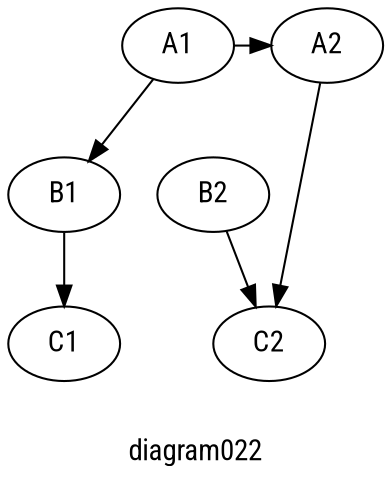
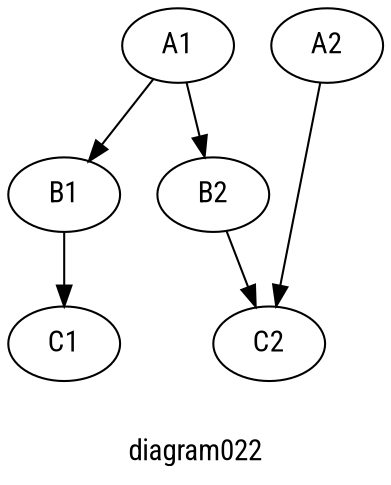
edge "A1" -> "A2": now "A1" -> "B2"
